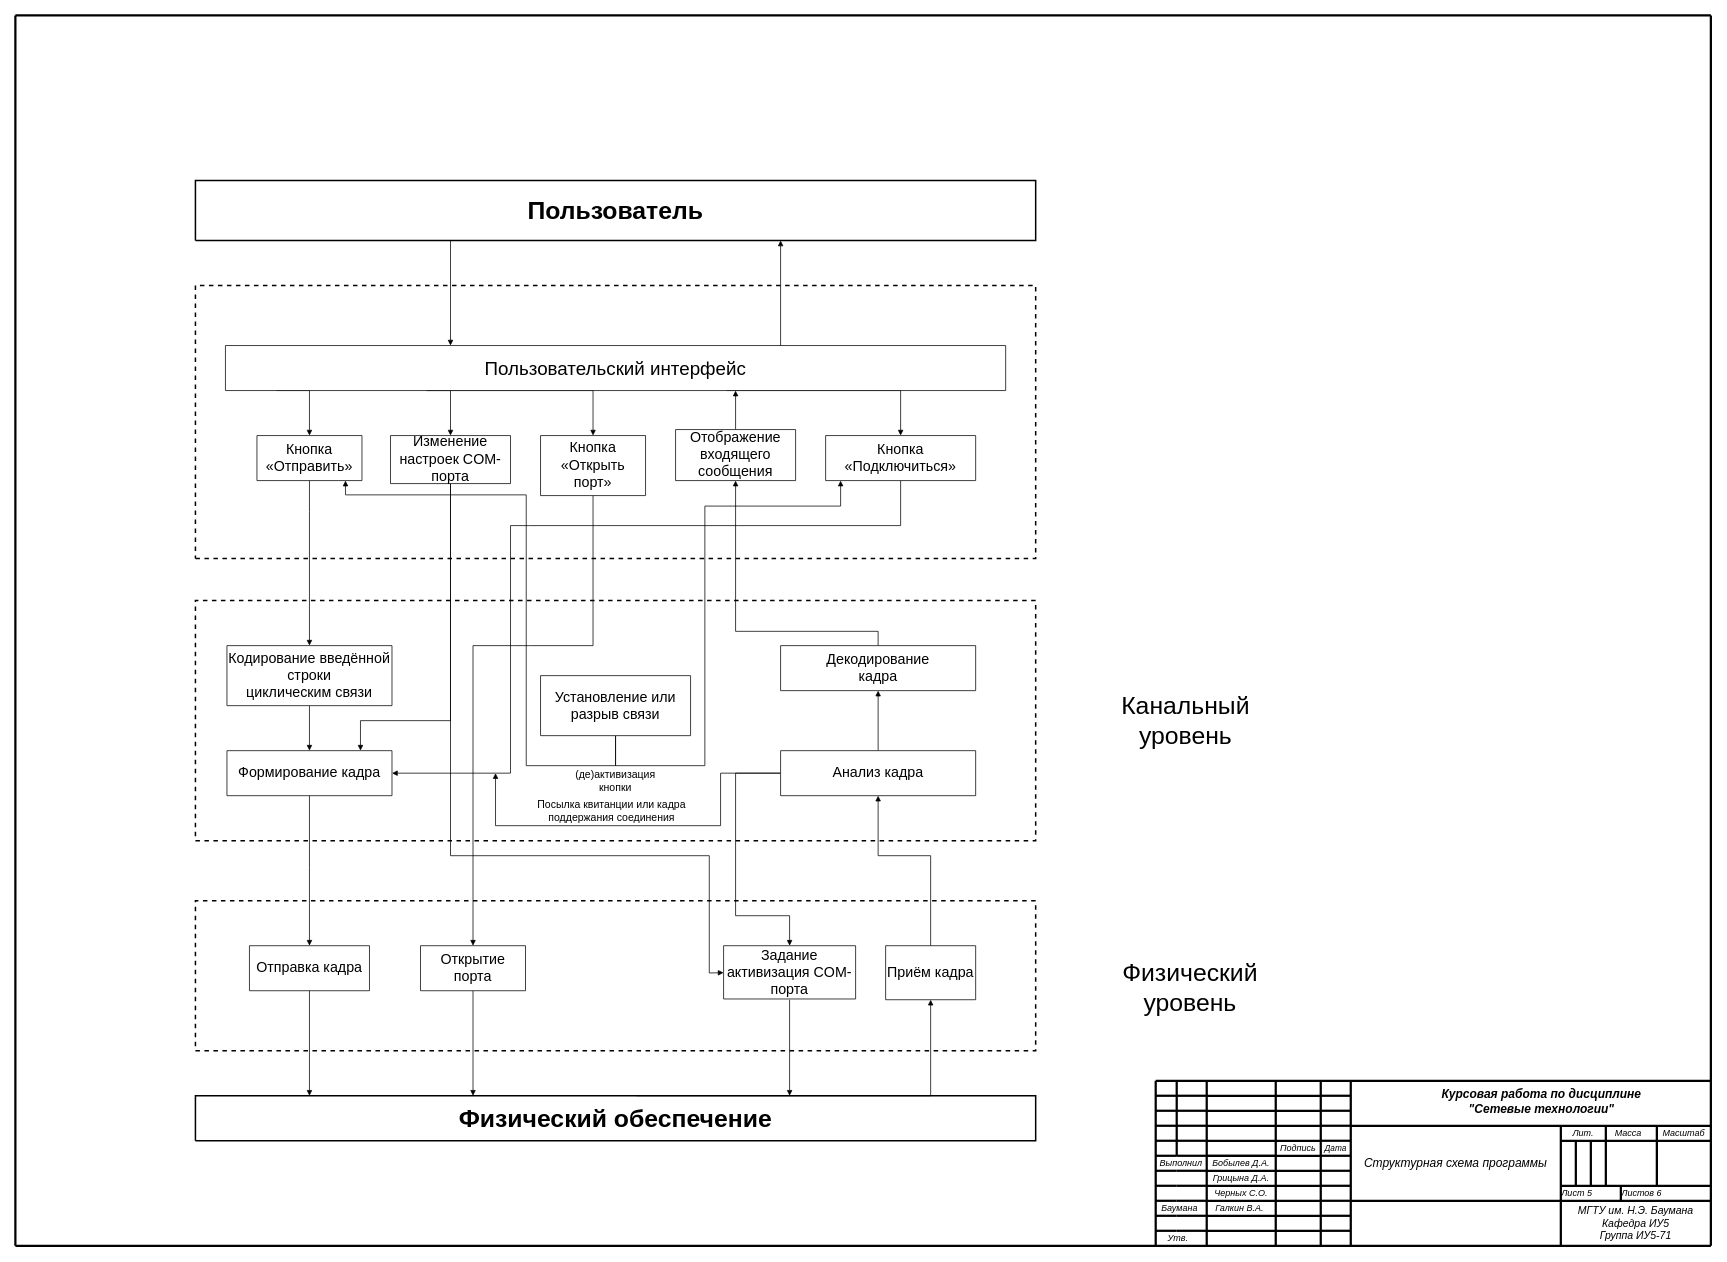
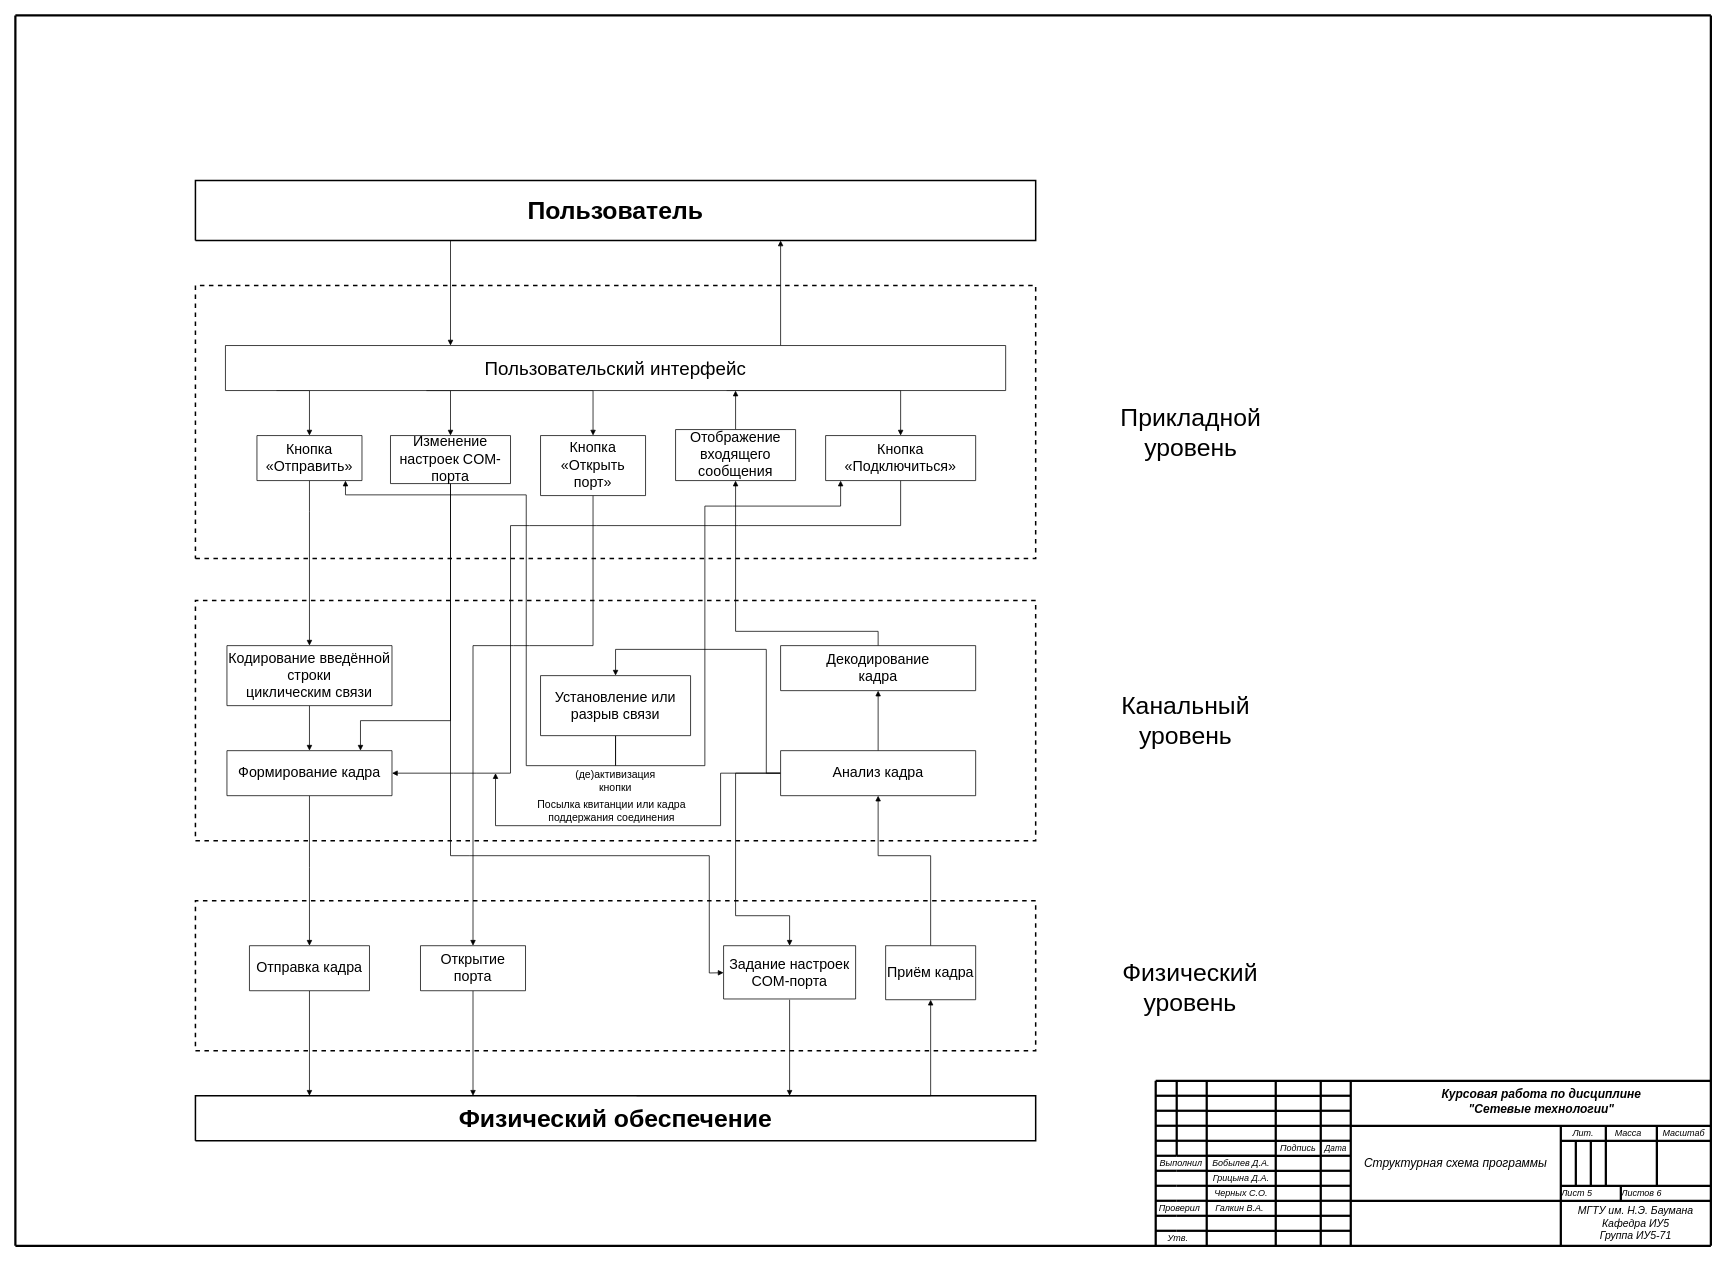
node "Прикладной уровень": added
edge "Анализ кадра" -> "Установление или разрыв связи": added
node "Задание активизация COM-порта": label "Задание активизация COM-порта" -> "Задание настроек COM-порта"
node "Баумана": label "Баумана" -> "Проверил"
